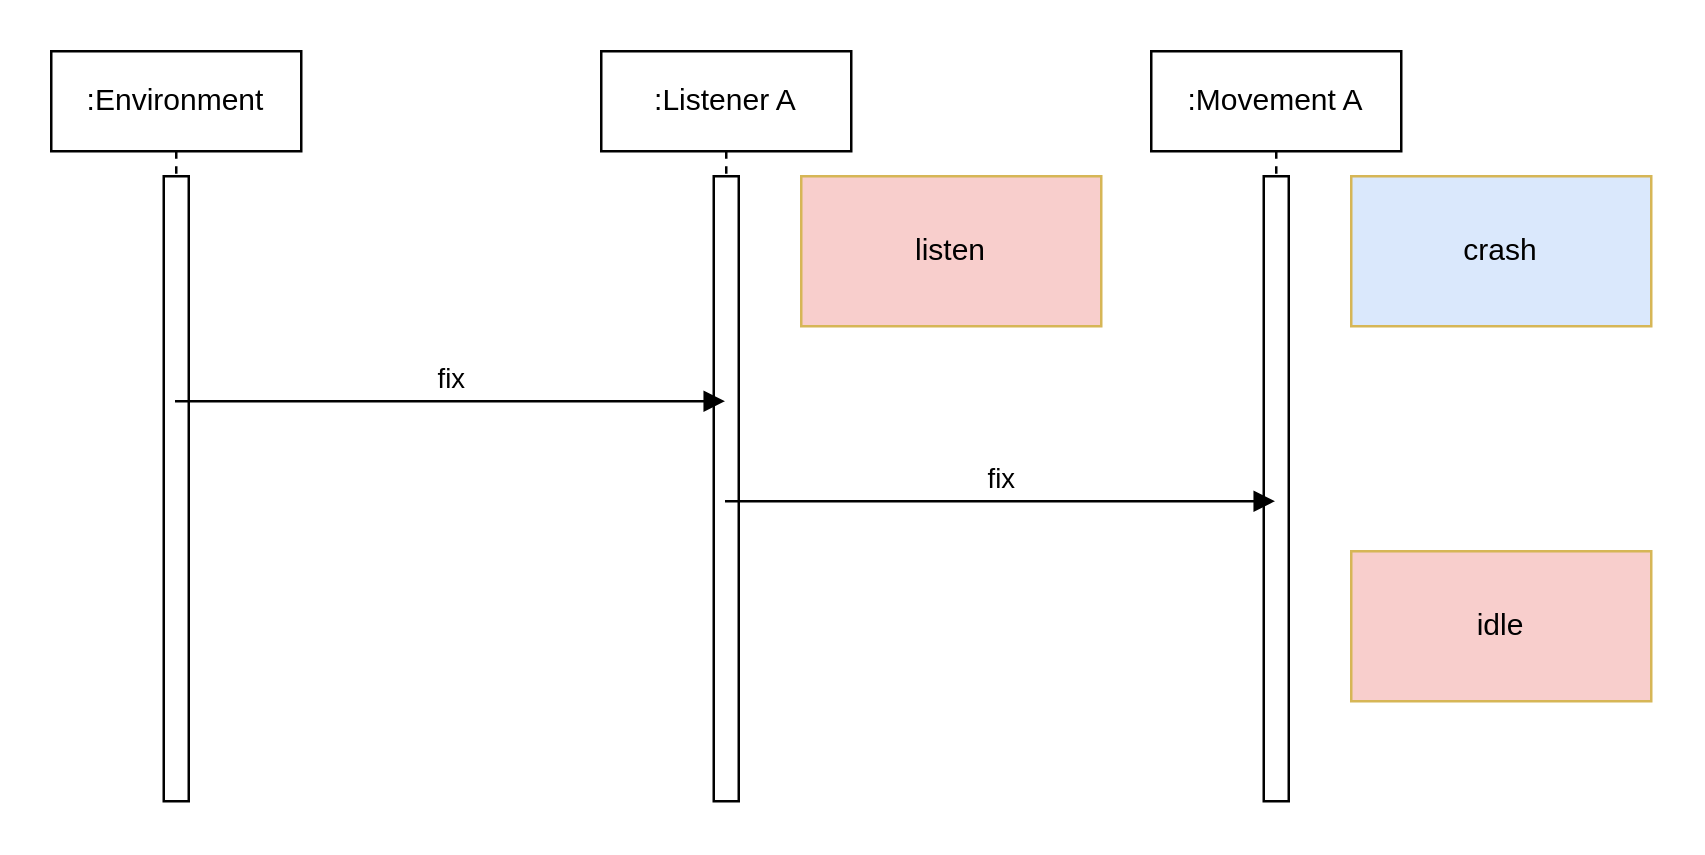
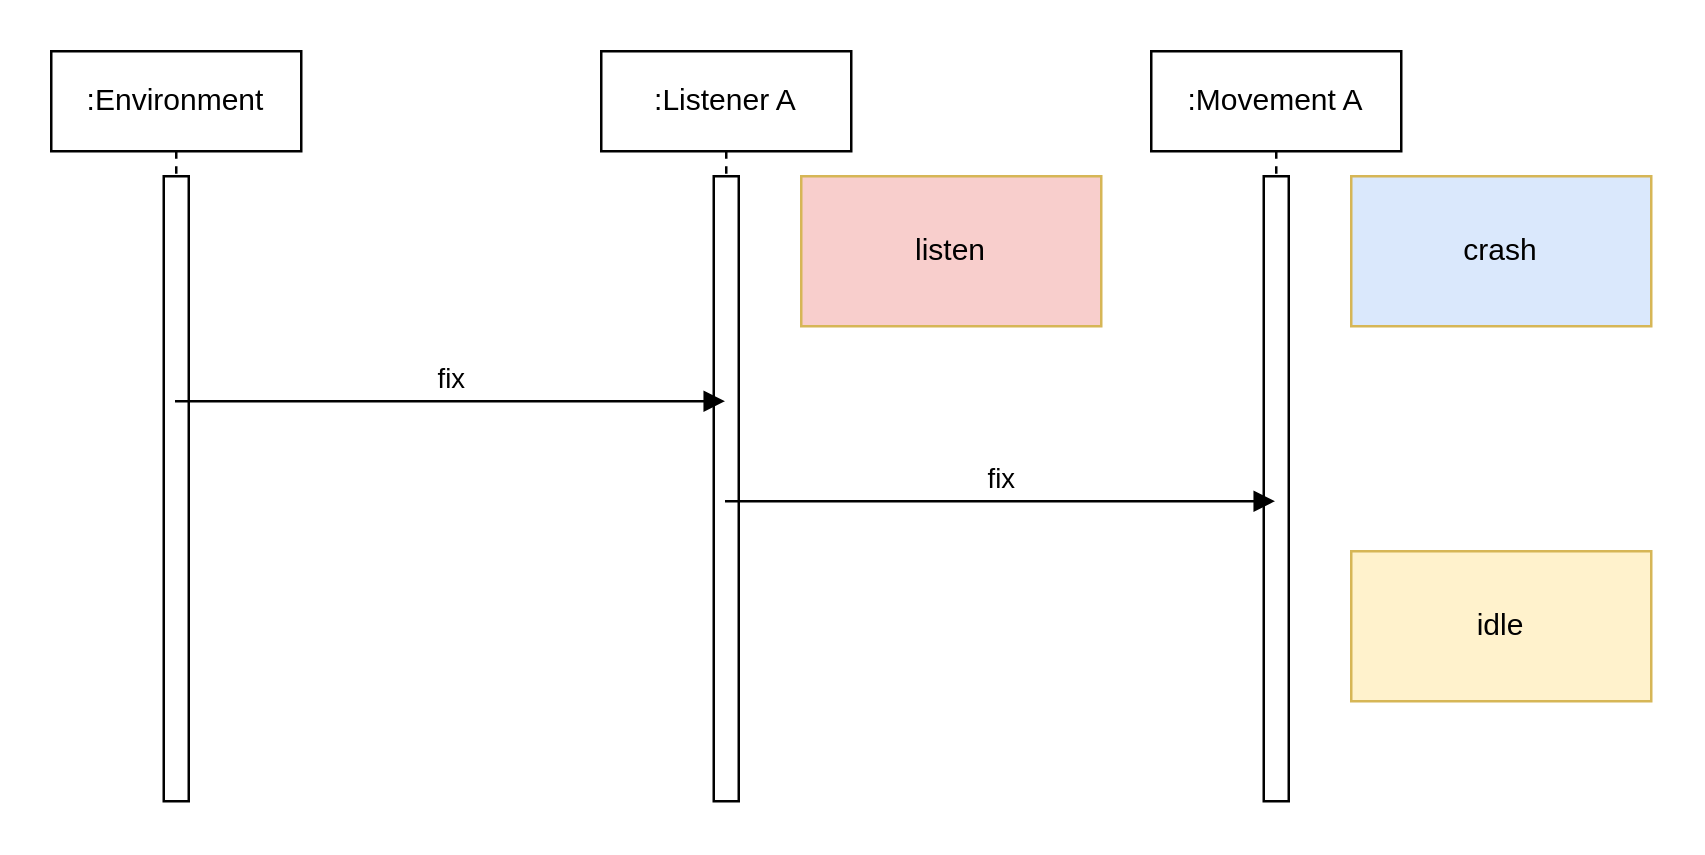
node "idle": fillcolor #f8cecc -> #fff2cc
